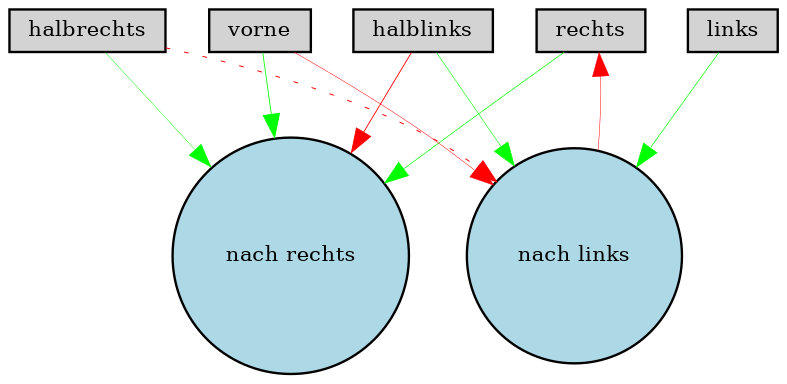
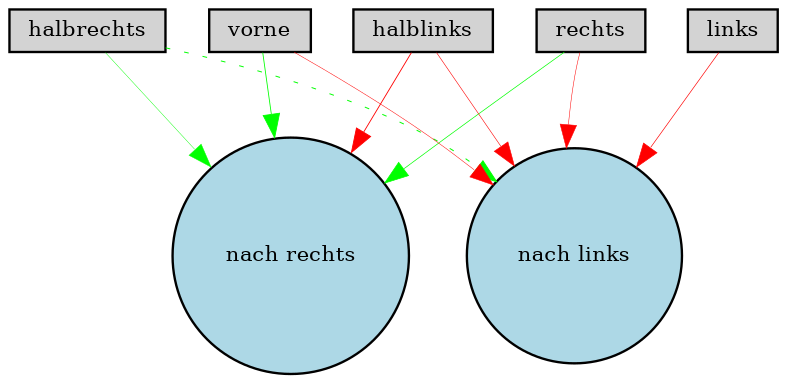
edge "halbrechts" -> "nach links": color red -> green
edge "halblinks" -> "nach links": color green -> red
edge "links" -> "nach links": color green -> red
edge "nach links" -> "rechts": reversed
